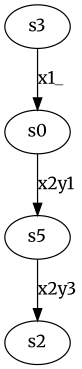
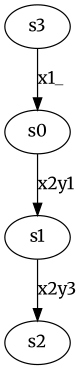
node "s5": label "s5" -> "s1"
